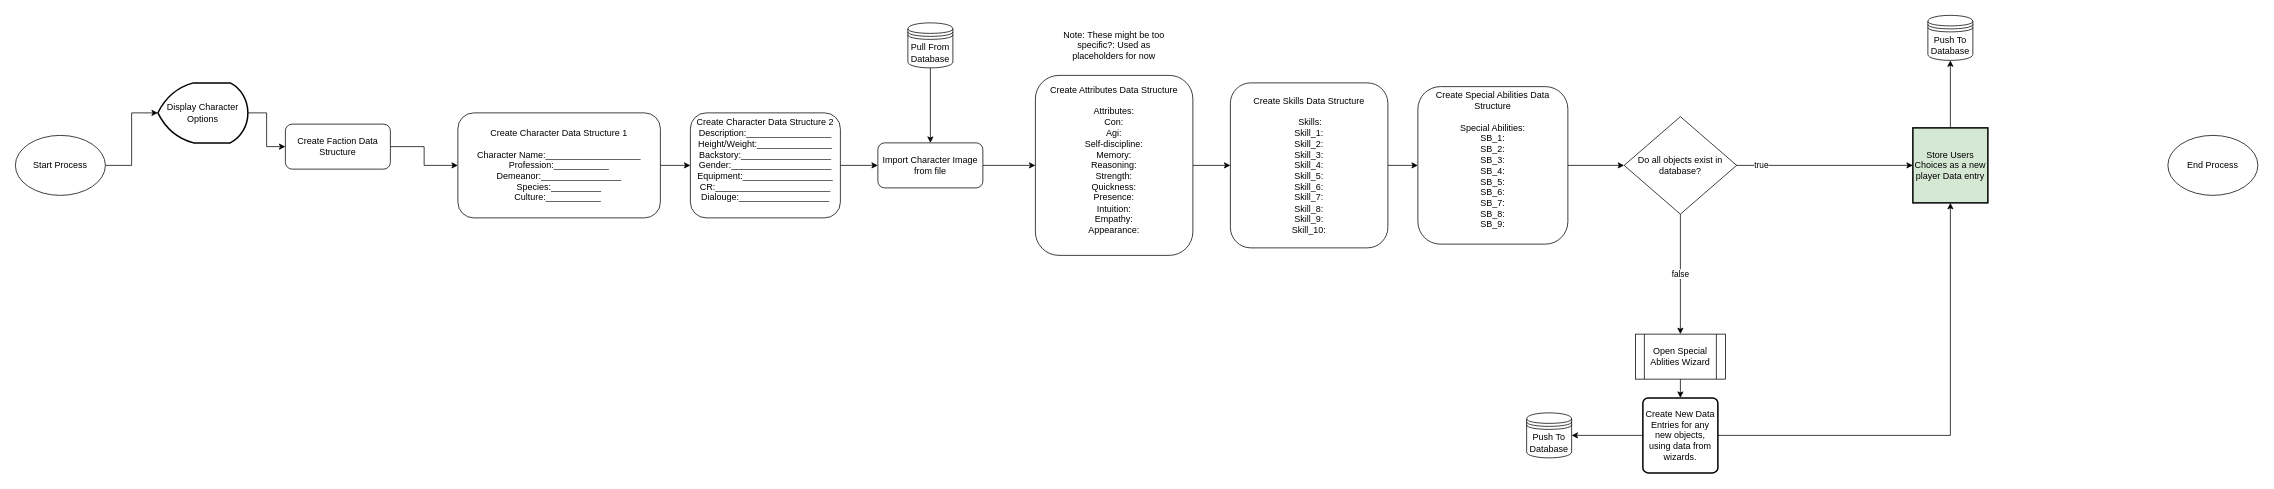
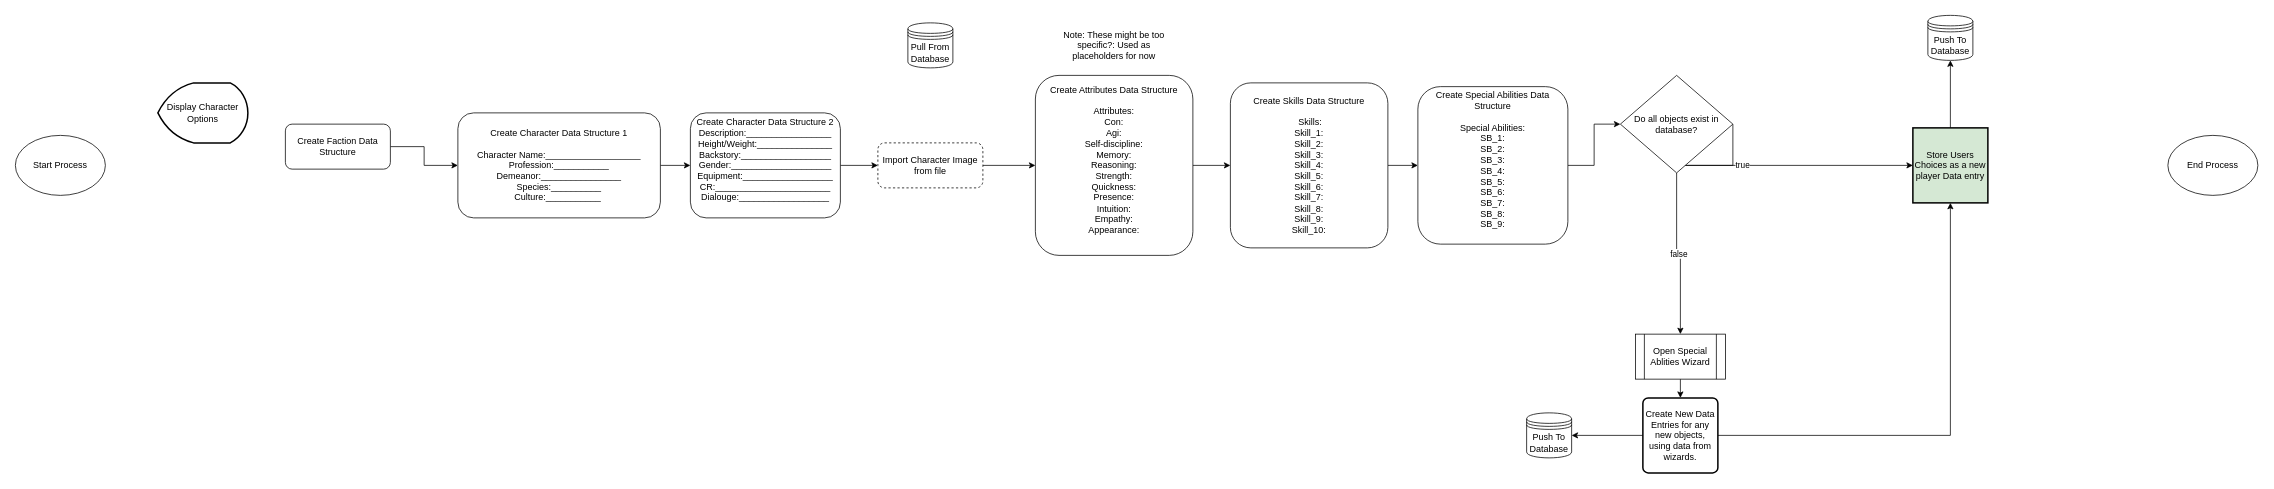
edge "Pull From Database" -> "Import Character Image from file": removed
edge "Display Character Options" -> "Create Faction Data Structure": removed
edge "Start Process" -> "Display Character Options": removed
node "Import Character Image from file": style solid -> dashed
node "Do all objects exist in database?": moved (1680, 165) -> (1677, 124)
